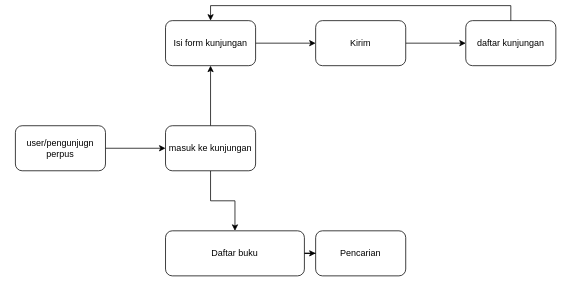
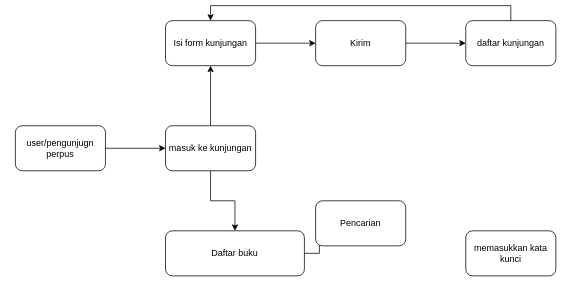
node "Pencarian": moved (360, 253) -> (360, 223)
node "memasukkan kata kunci": added
